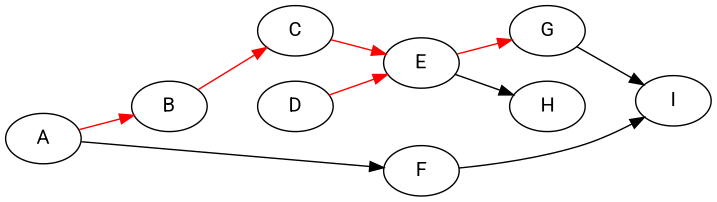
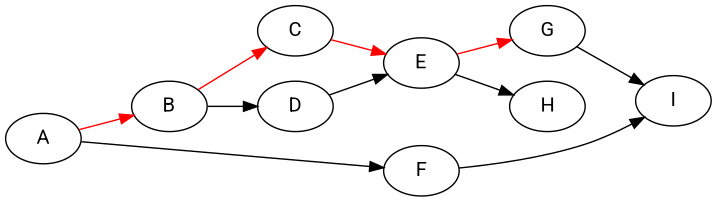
edge "D" -> "E": color red -> black
edge "B" -> "D": added
